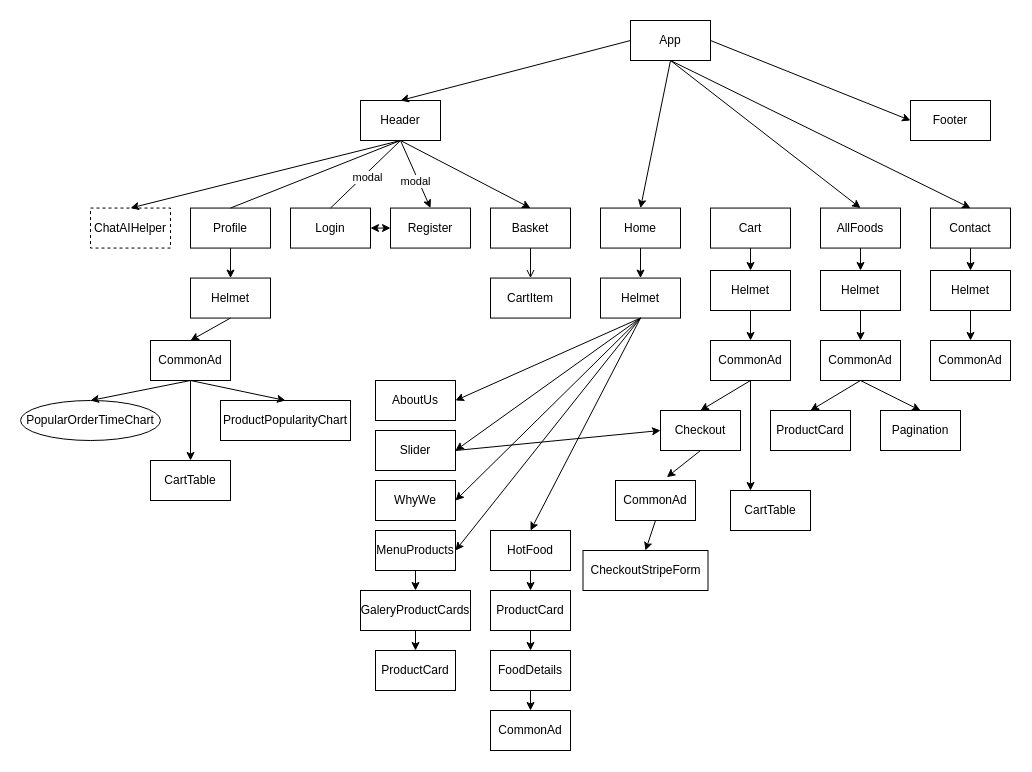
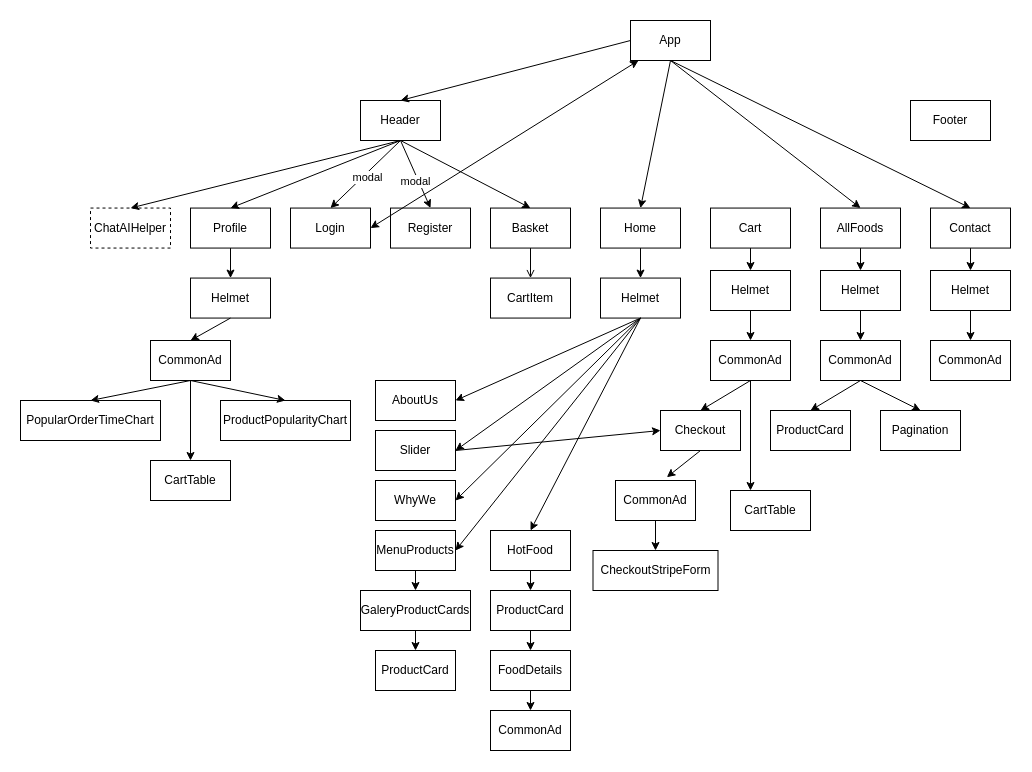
edge "App" -> "Footer": removed
edge "Header" -- "Login": arrowhead none -> classic
edge "Header" -- "Profile": arrowhead none -> classic
edge "Login" -- "Register": now "Login" -- "App"
node "PopularOrderTimeChart": shape ellipse -> rectangle
node "CheckoutStripeForm": moved (646, 571) -> (656, 571)
